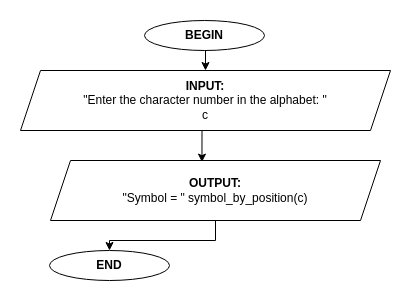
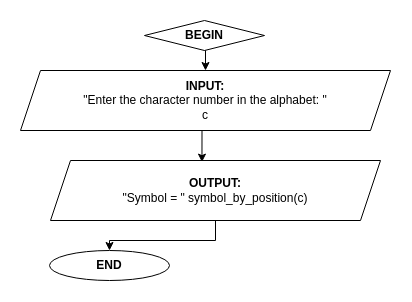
node "BEGIN": shape ellipse -> diamond
